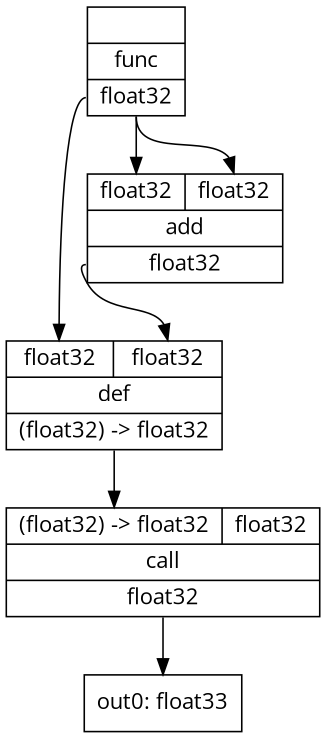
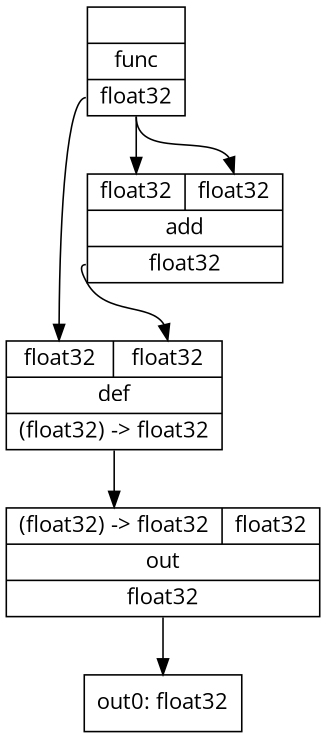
node "(float32) -> float32": text "call" -> "out"
node "out0: float33": label "out0: float33" -> "out0: float32"
